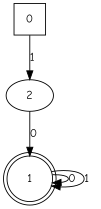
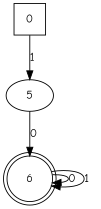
node "2": label "2" -> "5"
node "1": label "1" -> "6"
